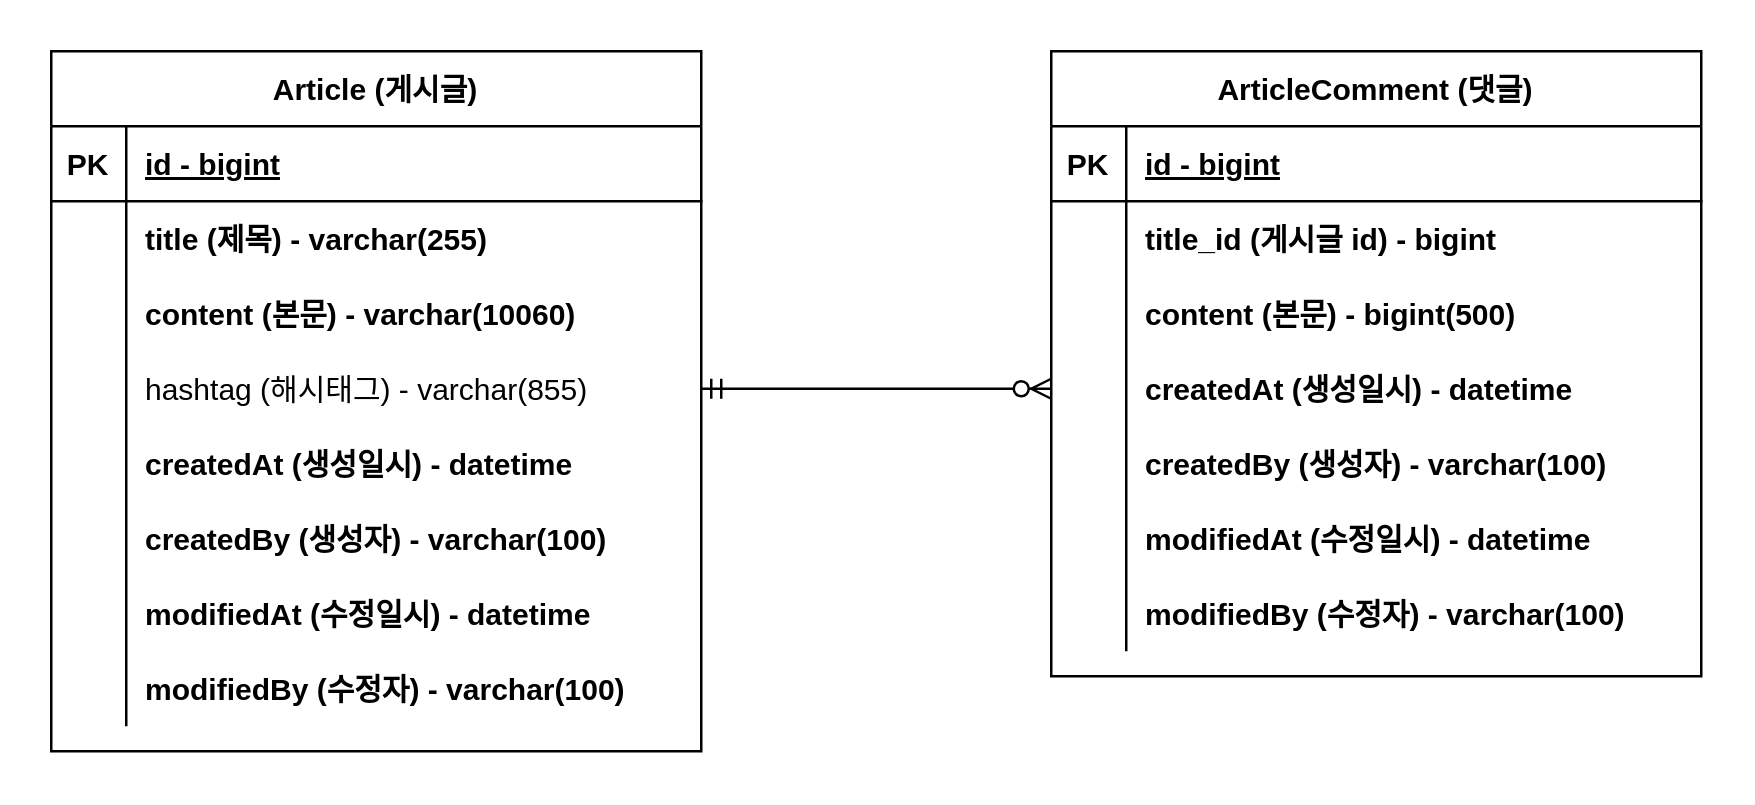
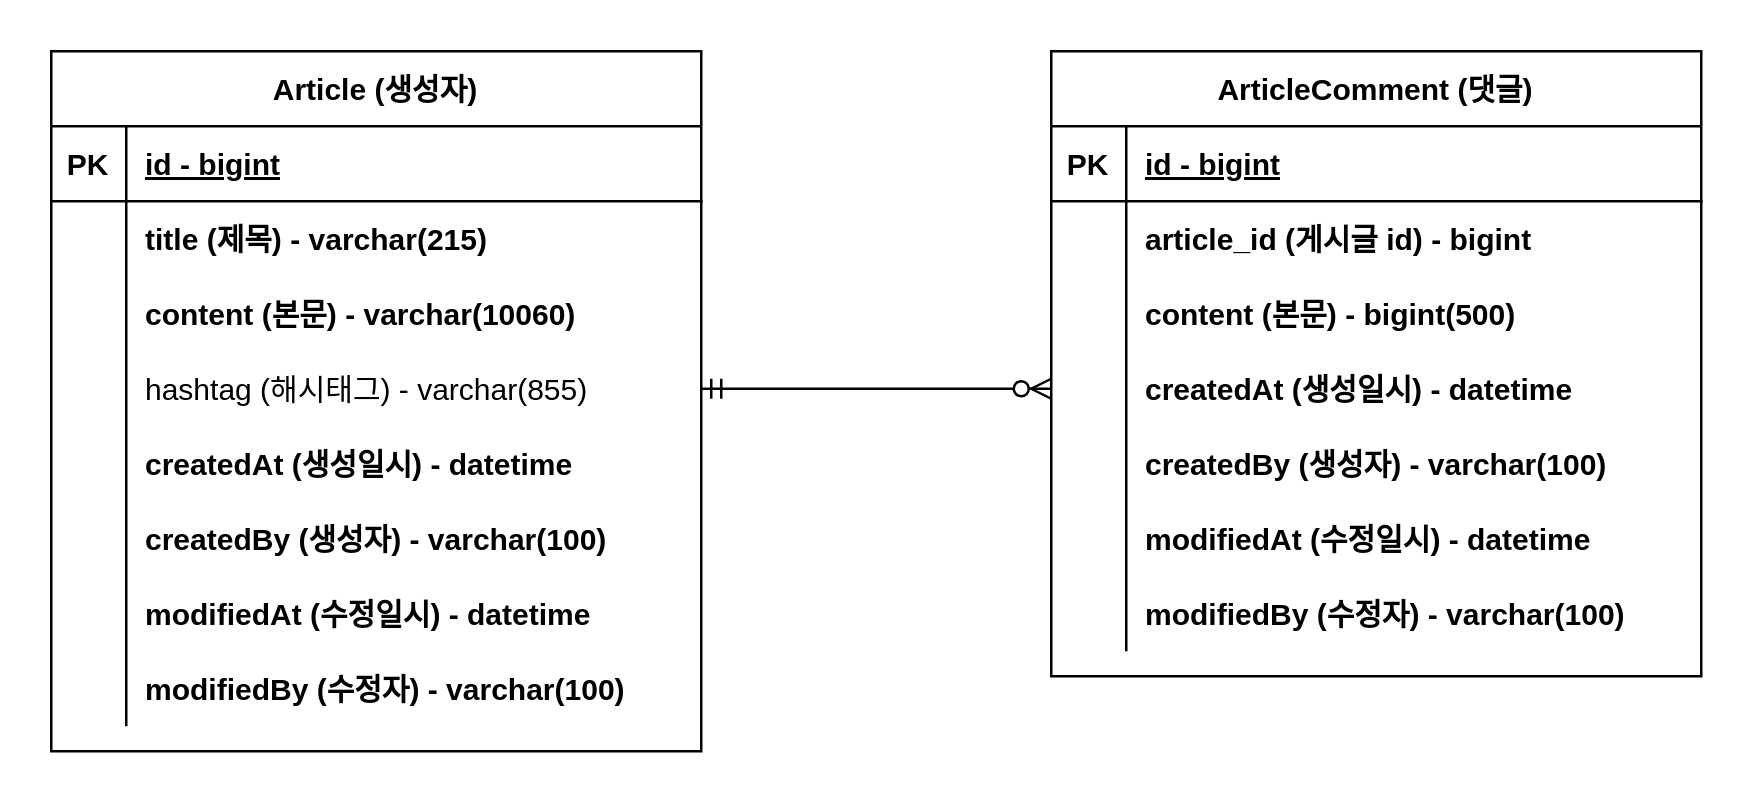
node "Article (게시글)": label "Article (게시글)" -> "Article (생성자)"
node "title (제목) - varchar(255)": label "title (제목) - varchar(255)" -> "title (제목) - varchar(215)"
node "title_id (게시글 id) - bigint": label "title_id (게시글 id) - bigint" -> "article_id (게시글 id) - bigint"
